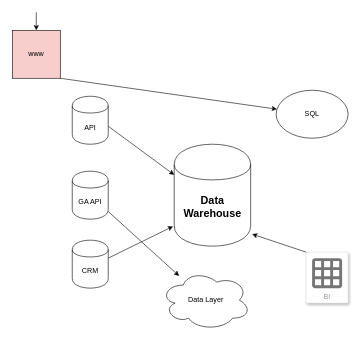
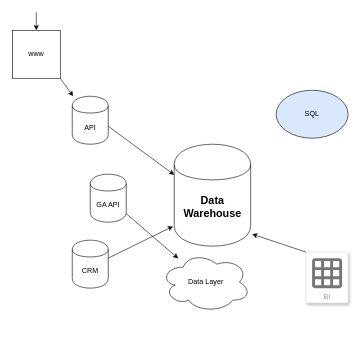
node "www": fillcolor #f8cecc -> #ffffff
edge "www" -> "SQL": now "www" -> "API"
node "SQL": fillcolor #ffffff -> #dae8fc
node "GA API": moved (90, 195) -> (108, 198)
node "Data Layer": moved (206, 300) -> (206, 282)
